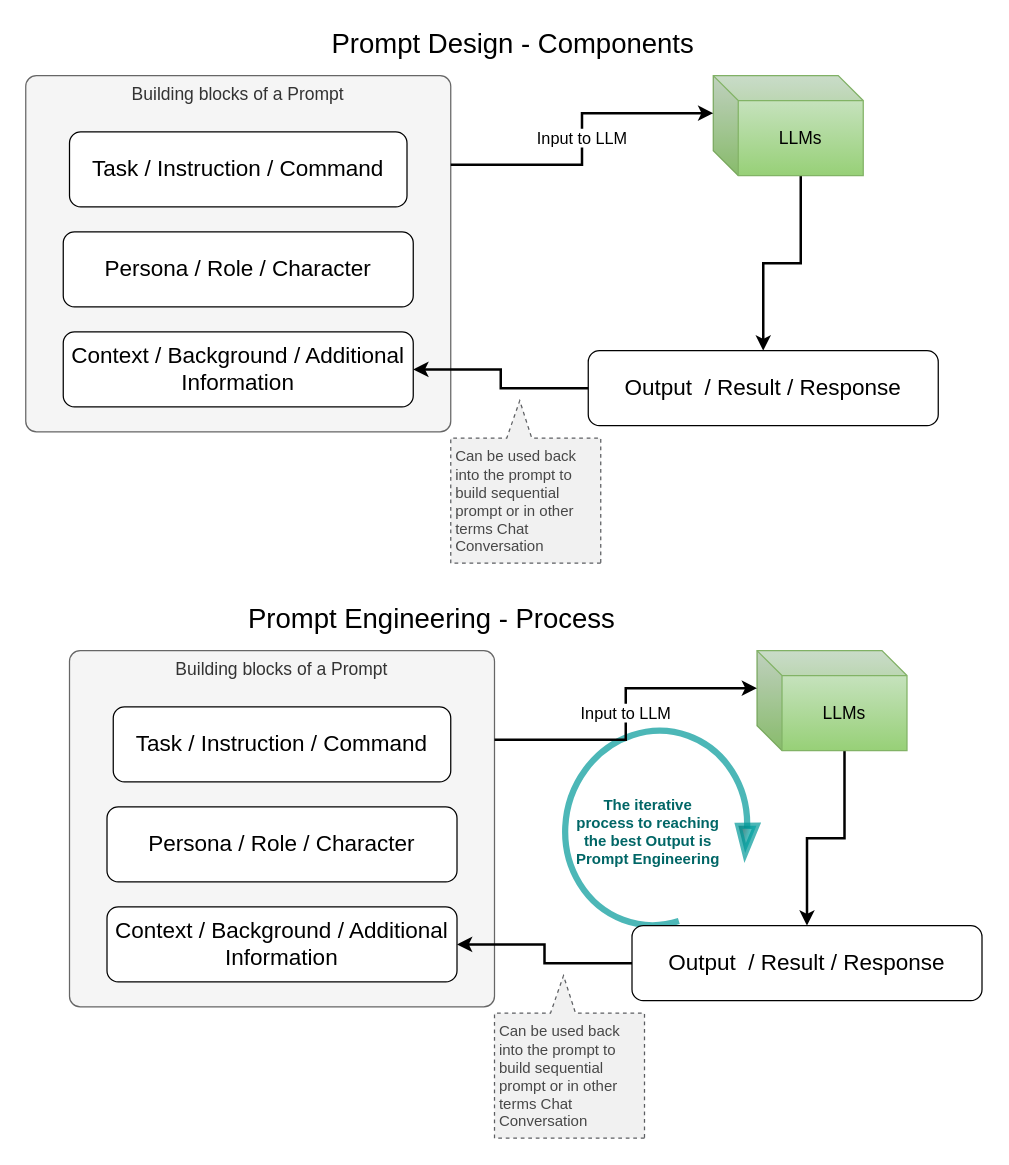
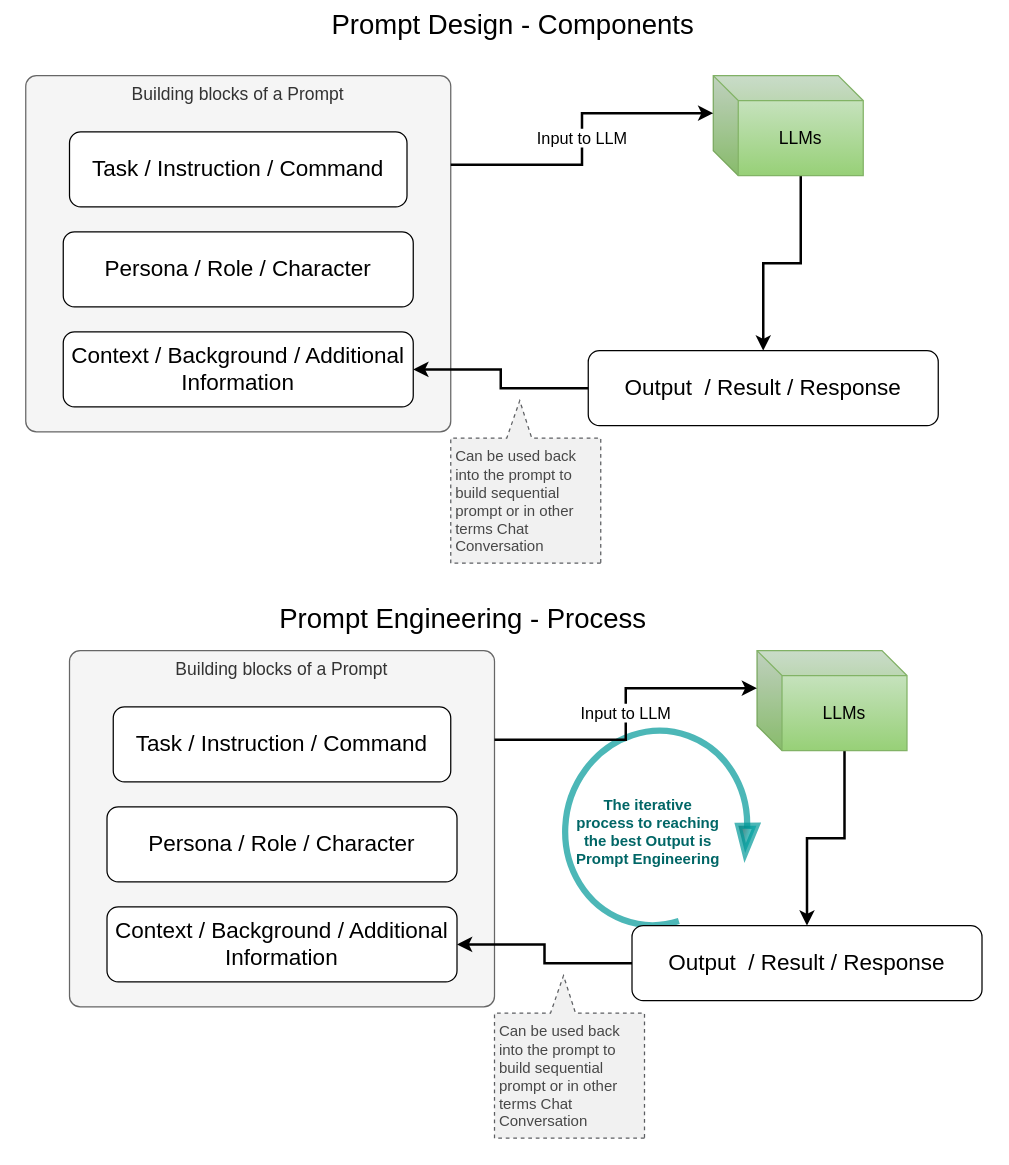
node "Prompt Design - Components": moved (513, 44) -> (513, 26)
node "Prompt Engineering - Process": moved (432, 619) -> (463, 619)
